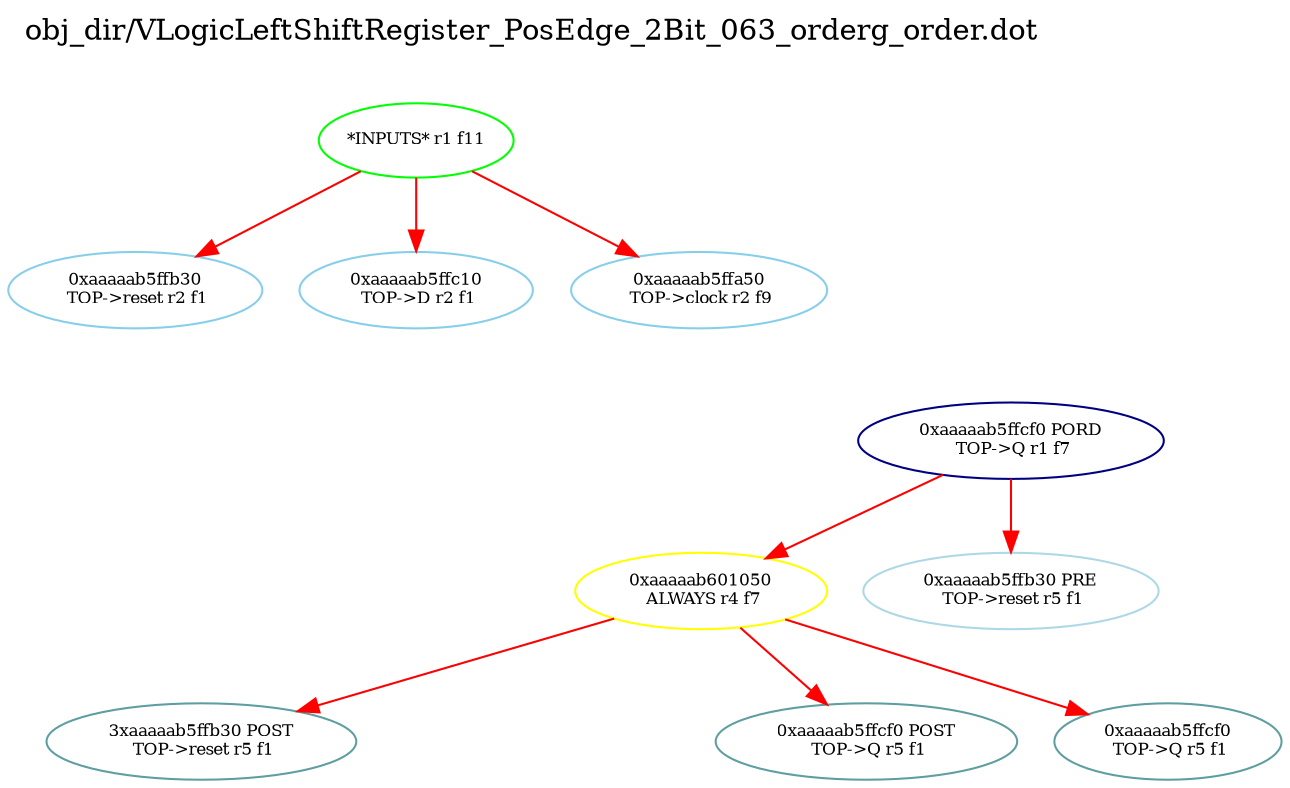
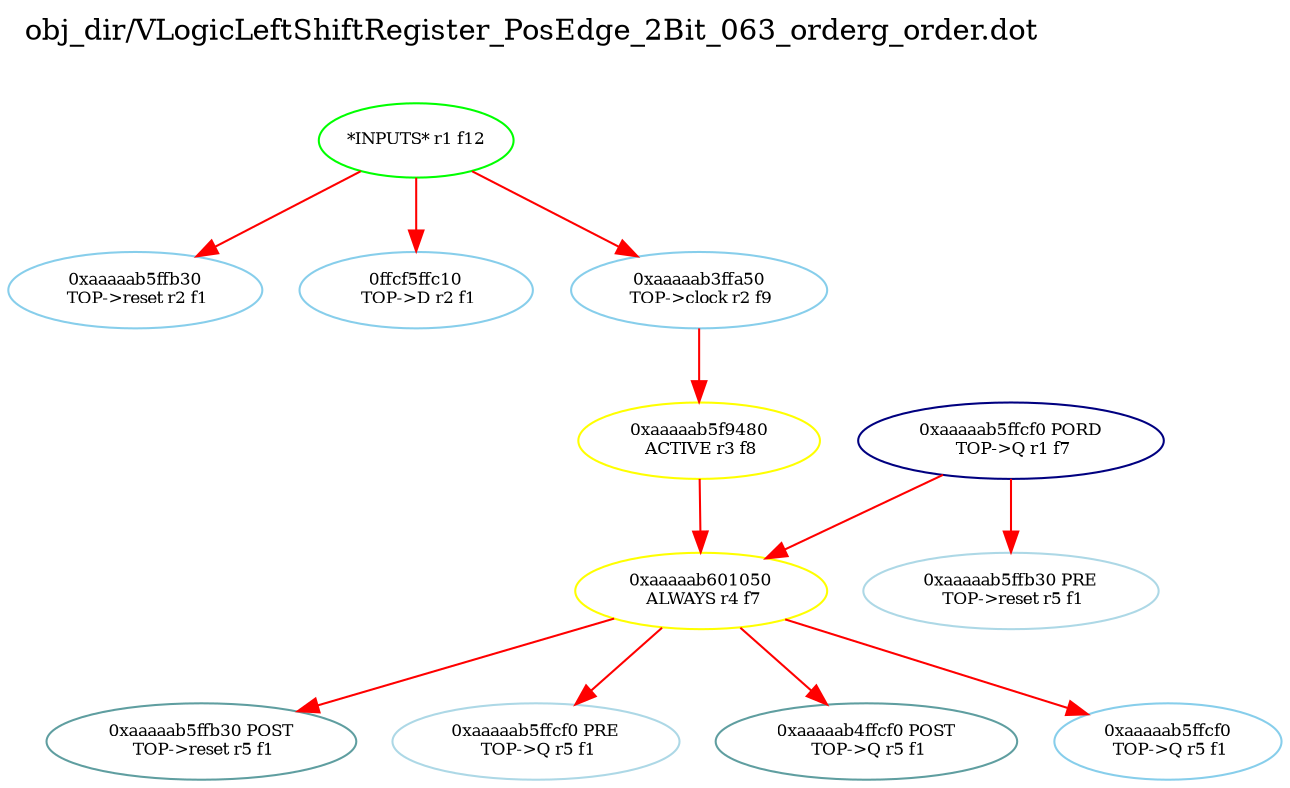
node "*INPUTS* r1 f11": label "*INPUTS* r1 f11" -> "*INPUTS* r1 f12"
node "0xaaaaab5ffc10 TOP->D r2 f1": label "0xaaaaab5ffc10 TOP->D r2 f1" -> "0ffcf5ffc10 TOP->D r2 f1"
node "0xaaaaab5ffa50 TOP->clock r2 f9": label "0xaaaaab5ffa50 TOP->clock r2 f9" -> "0xaaaaab3ffa50 TOP->clock r2 f9"
node "0xaaaaab5f9480 ACTIVE r3 f8": added
node "3xaaaaab5ffb30 POST TOP->reset r5 f1": label "3xaaaaab5ffb30 POST TOP->reset r5 f1" -> "0xaaaaab5ffb30 POST TOP->reset r5 f1"
node "0xaaaaab5ffcf0 PRE TOP->Q r5 f1": added
node "0xaaaaab5ffcf0 POST TOP->Q r5 f1": label "0xaaaaab5ffcf0 POST TOP->Q r5 f1" -> "0xaaaaab4ffcf0 POST TOP->Q r5 f1"
node "0xaaaaab5ffcf0 TOP->Q r5 f1": color CadetBlue -> skyblue
